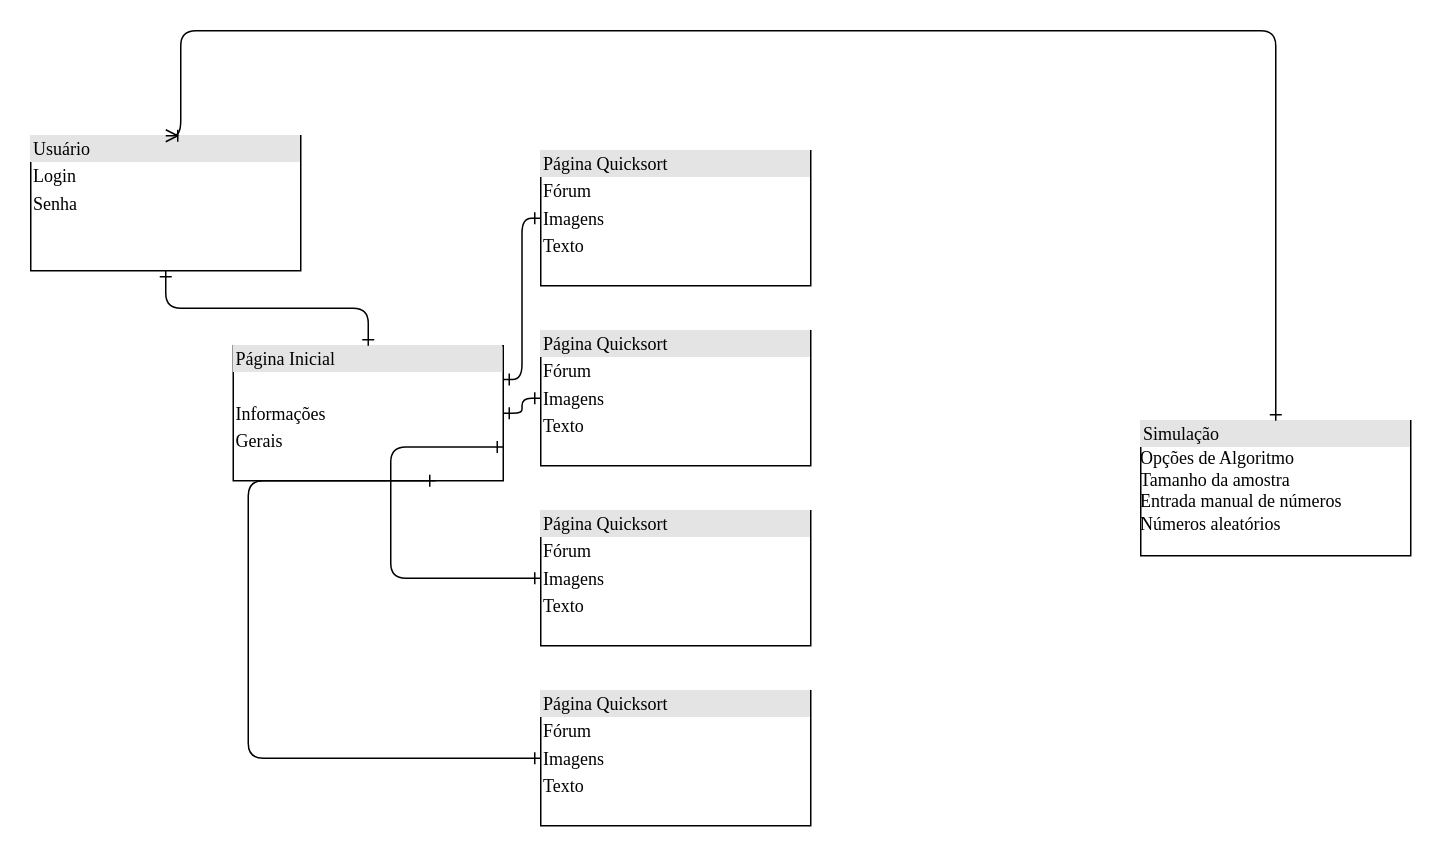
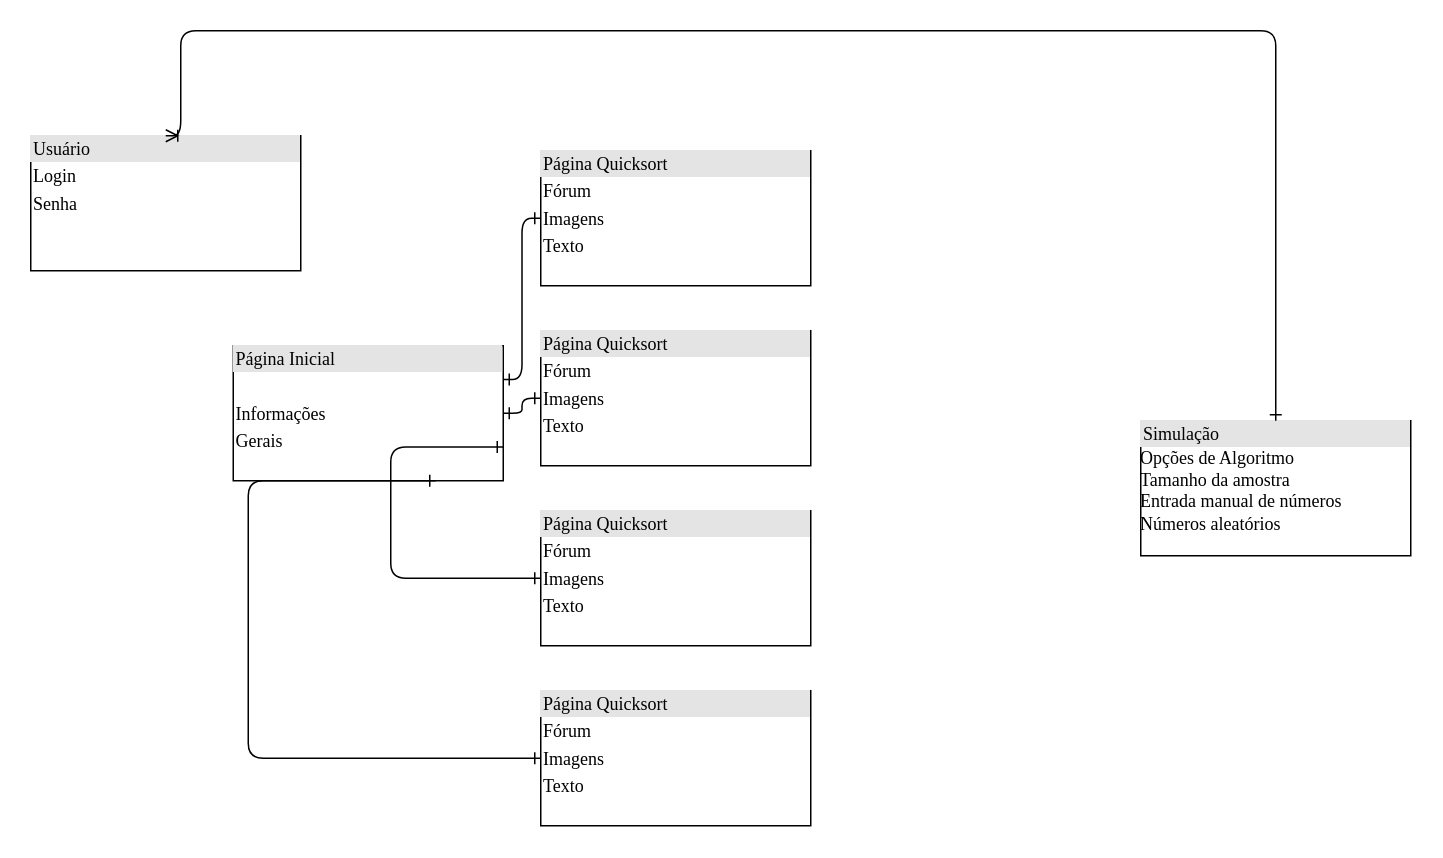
edge "Usuário Login Senha" -- "Página Inicial Informações Gerais": removed
